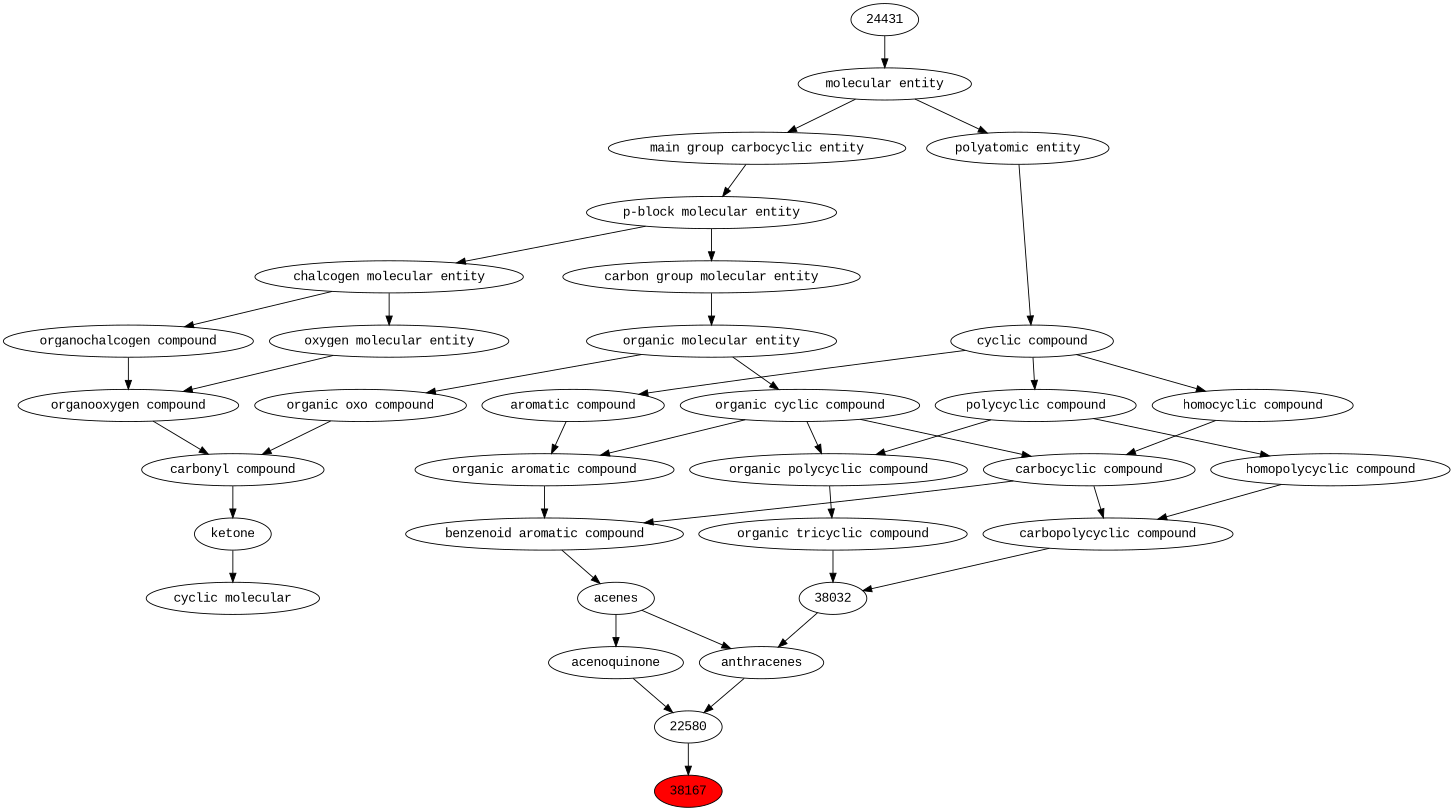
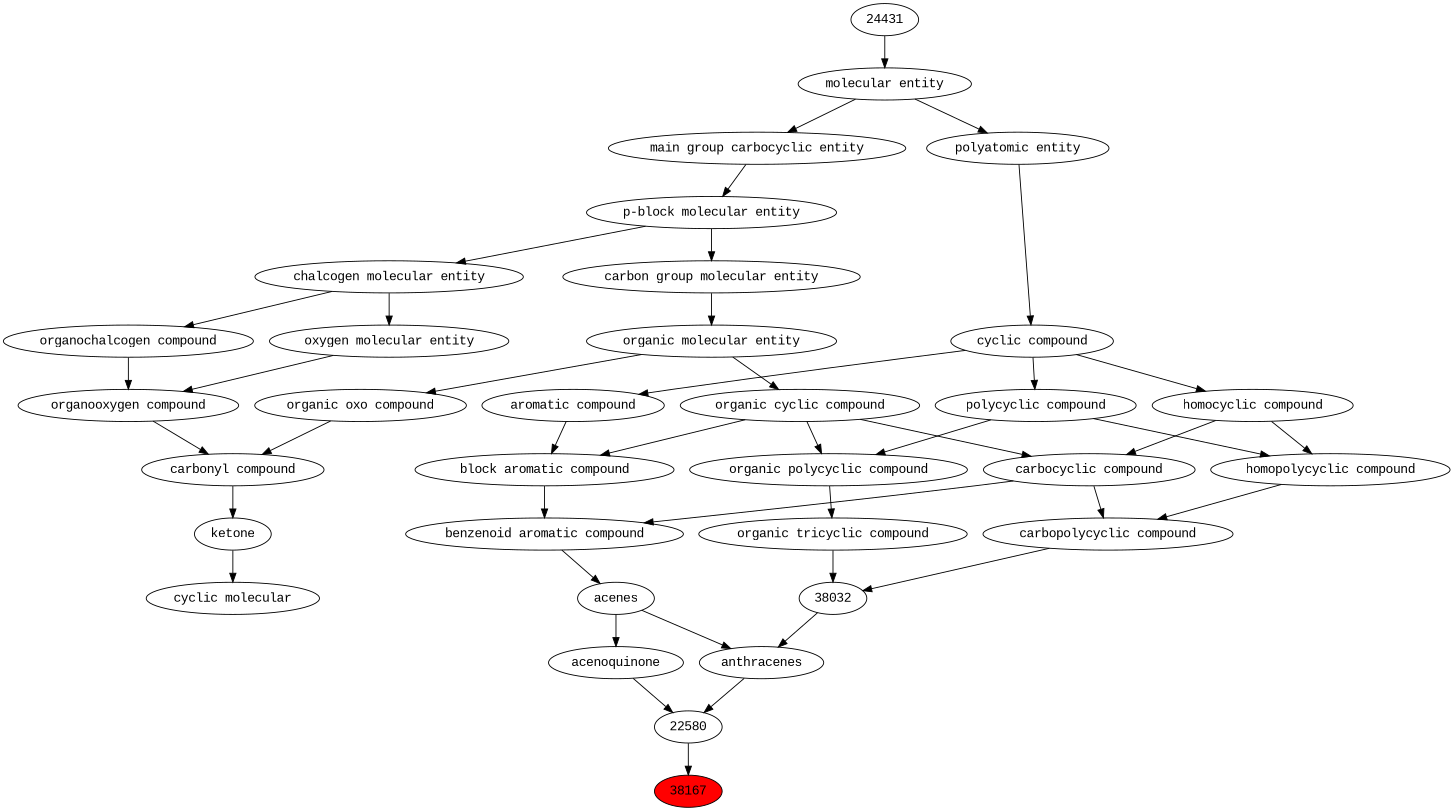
edge "homocyclic compound" -> "homopolycyclic compound": added
node "organic aromatic compound": label "organic aromatic compound" -> "block aromatic compound"
